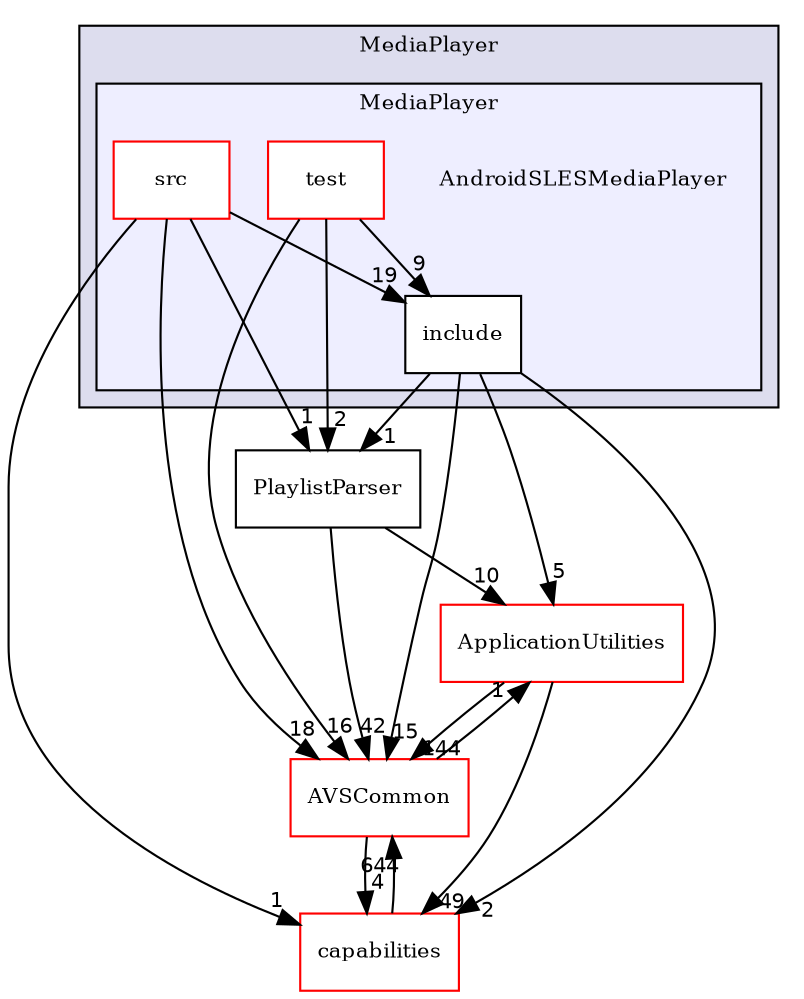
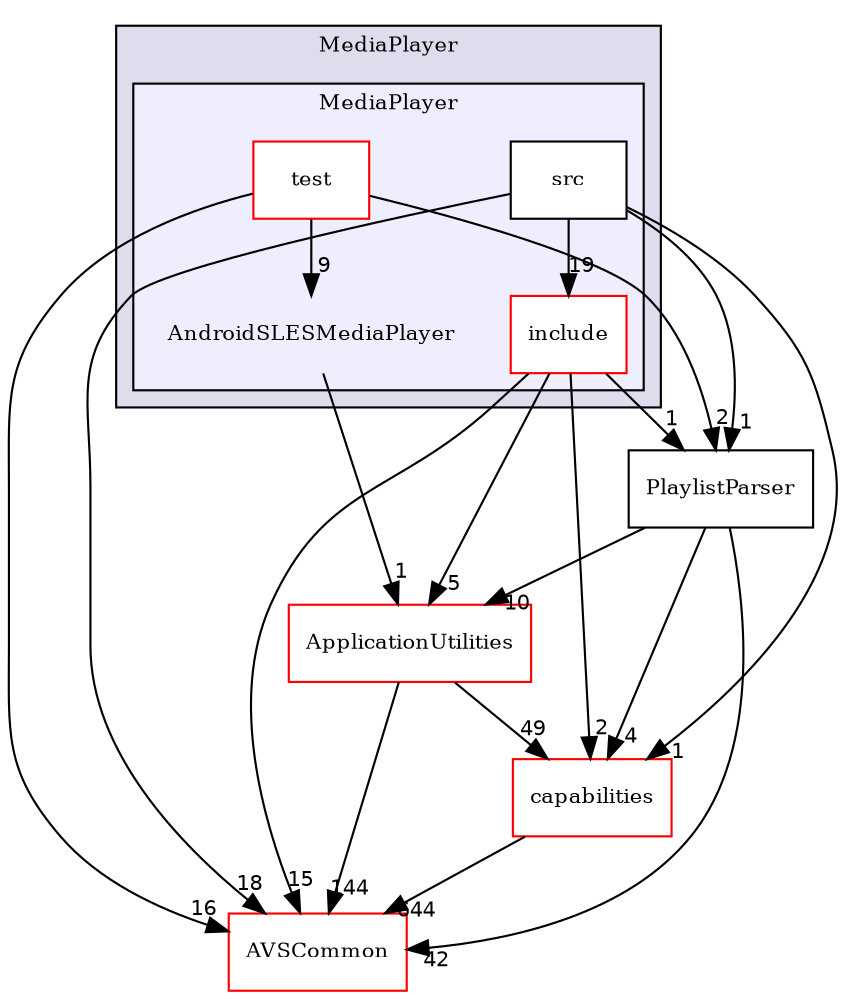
node "src": color red -> black
edge "test" -> "include": now "test" -> "AndroidSLESMediaPlayer"
node "include": color black -> red
edge "AVSCommon" -> "ApplicationUtilities": now "AndroidSLESMediaPlayer" -> "ApplicationUtilities"
edge "AVSCommon" -> "capabilities": now "PlaylistParser" -> "capabilities"
